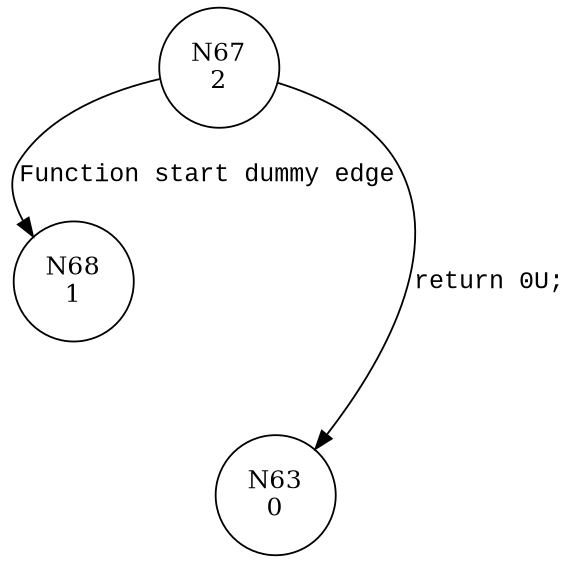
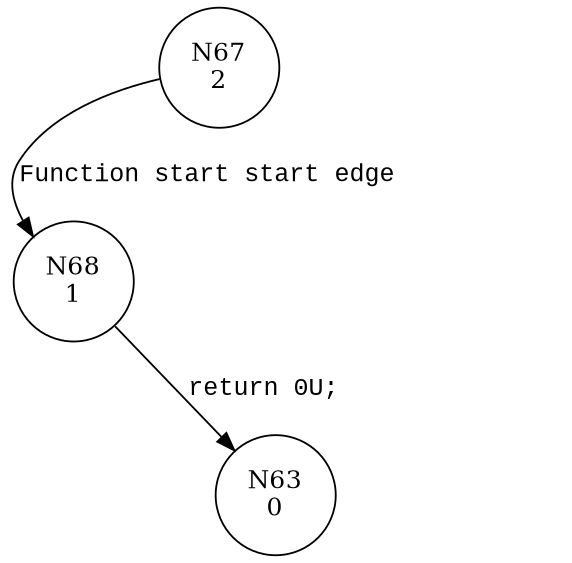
edge "N67 2" -> "N68 1": label "Function start dummy edge" -> "Function start start edge"
edge "N67 2" -> "N63 0": now "N68 1" -> "N63 0"
